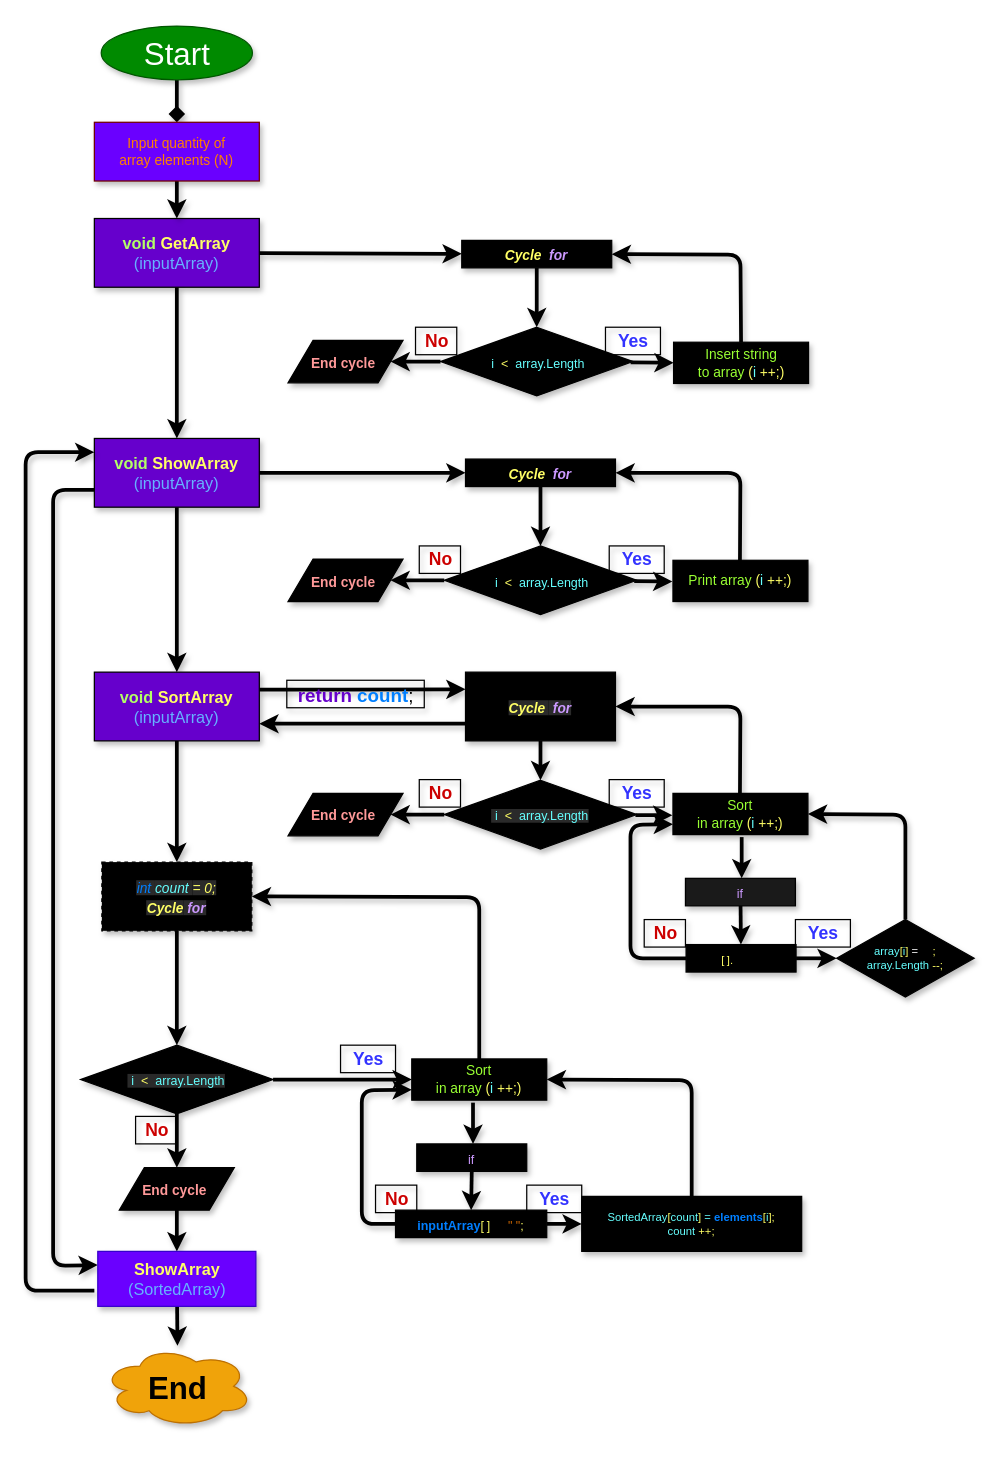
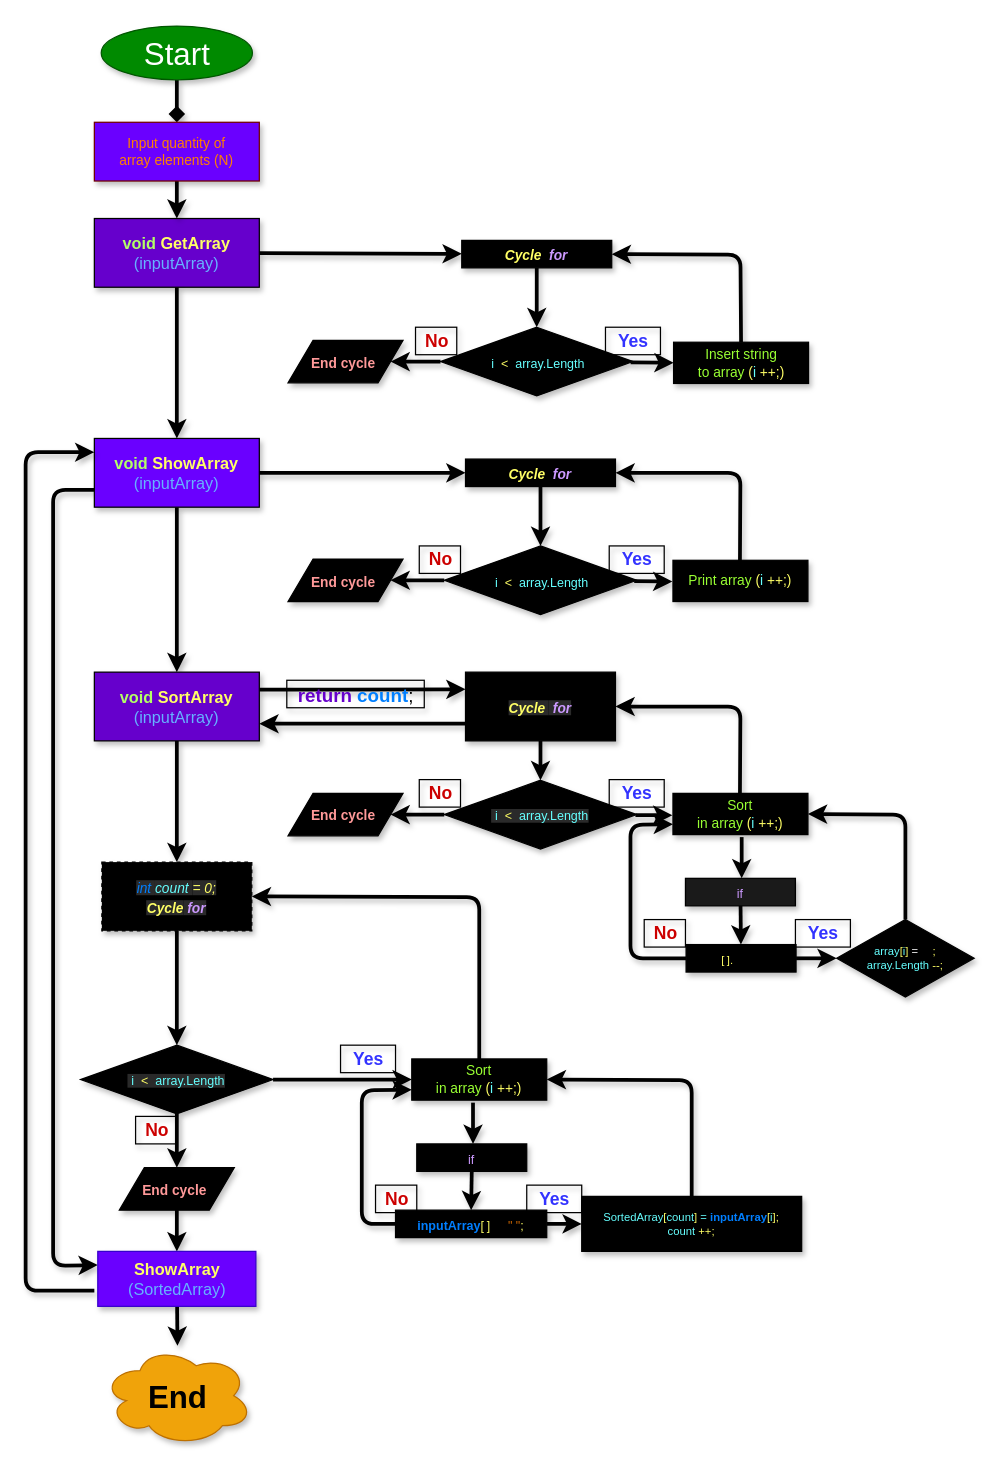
node "void ShowArray (inputArray)": fillcolor #6600cc -> #6a00ff
node "SortedArray[count] = elements[i]; count ++;": label "SortedArray[count] = elements[i]; count ++;" -> "SortedArray[count] = inputArray[i]; count ++;"
node "End": size 150x81 -> 150x100
